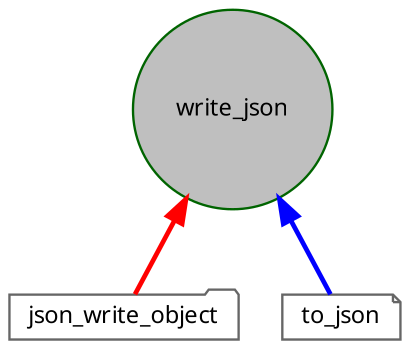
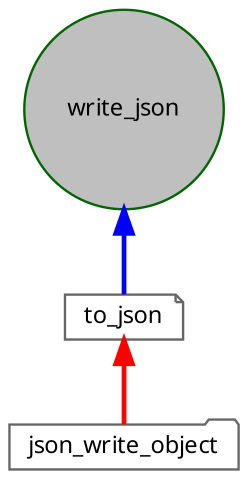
edge "json_write_object" -> "write_json": now "json_write_object" -> "to_json"
